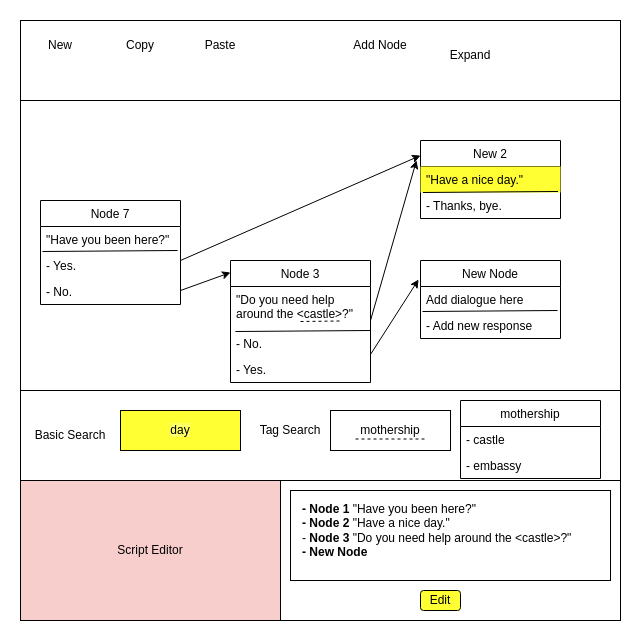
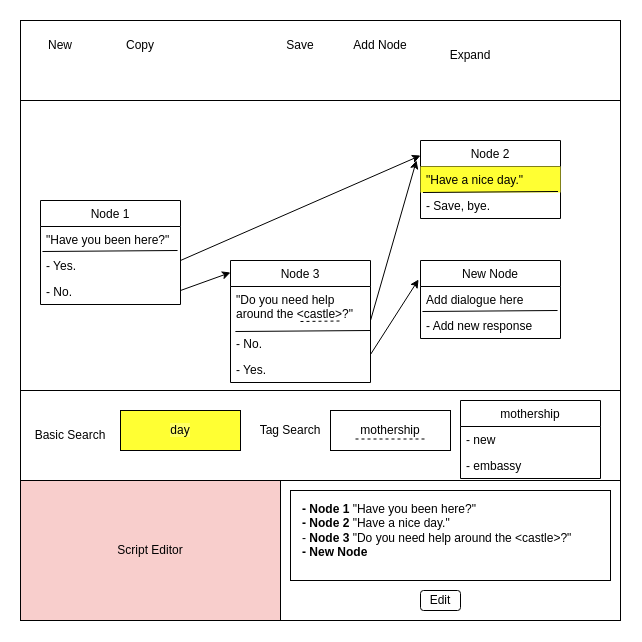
node "Paste": removed
node "Save": added
node "New 2": label "New 2" -> "Node 2"
node "- Thanks, bye.": label "- Thanks, bye." -> "- Save, bye."
node "Node 7": label "Node 7" -> "Node 1"
node "- castle": label "- castle" -> "- new"
node "Edit": fillcolor #ffff33 -> #ffffff
